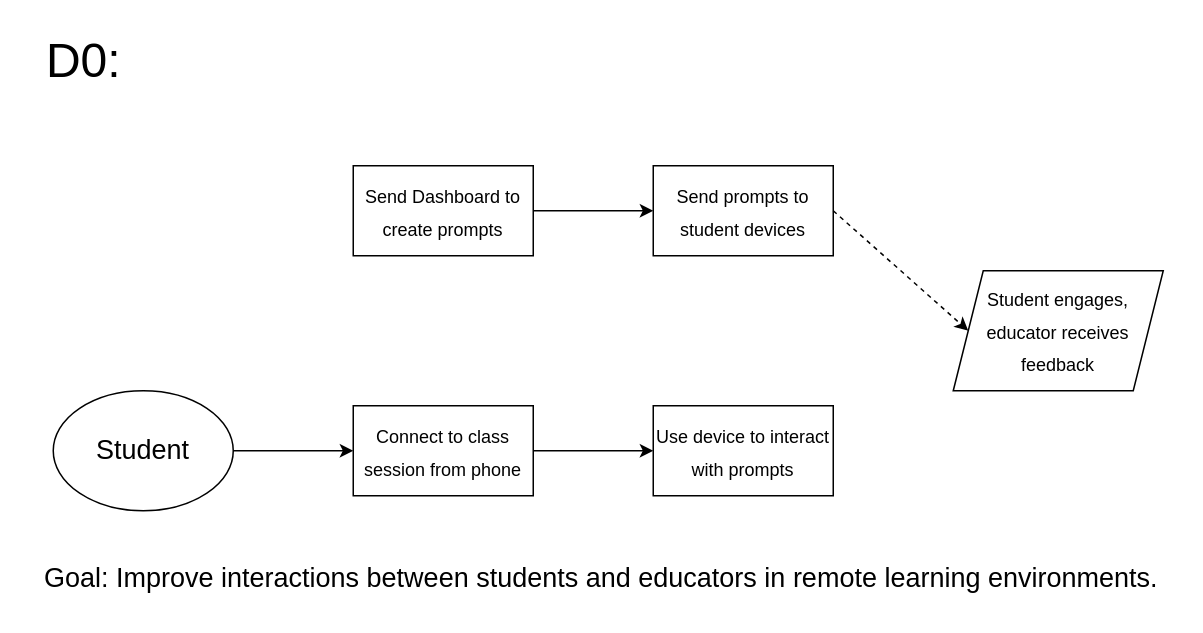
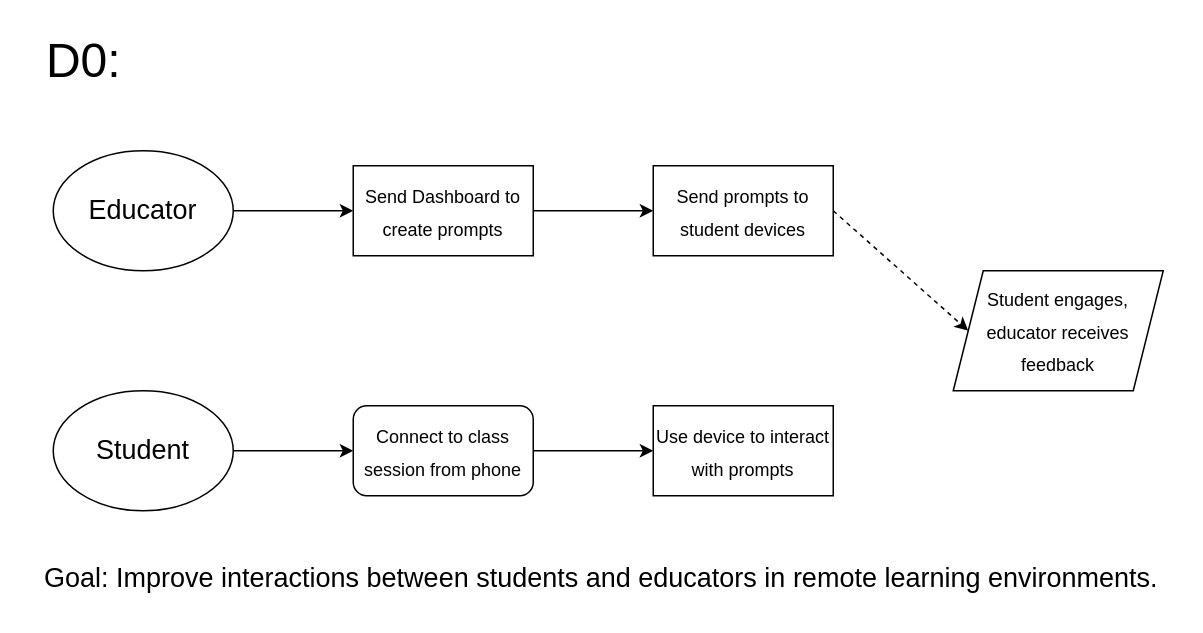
node "Educator": added
edge "Educator" -> "Send Dashboard to create prompts": added
node "Connect to class session from phone": shape rectangle -> rounded rectangle
